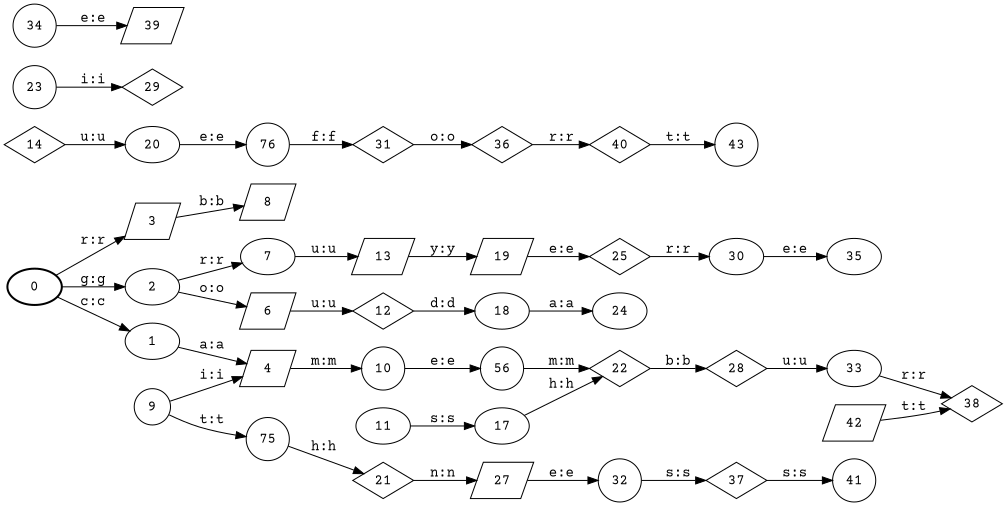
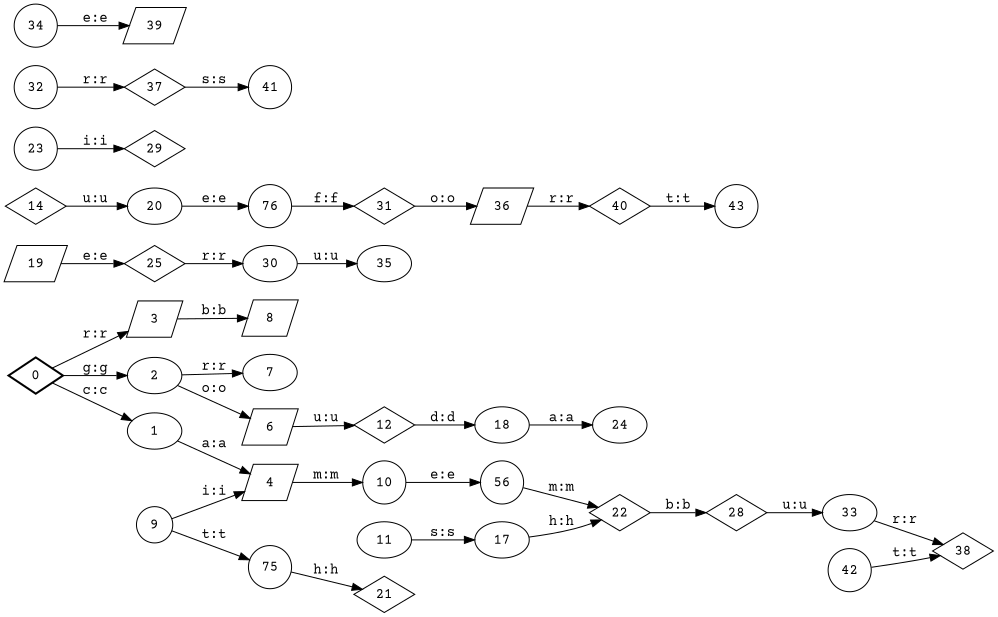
node "36": shape diamond -> parallelogram
edge "30" -> "35": label "e:e" -> "u:u"
node "13": removed
node "0": shape ellipse -> diamond
node "42": shape parallelogram -> circle
edge "32" -> "37": label "s:s" -> "r:r"
node "27": removed
